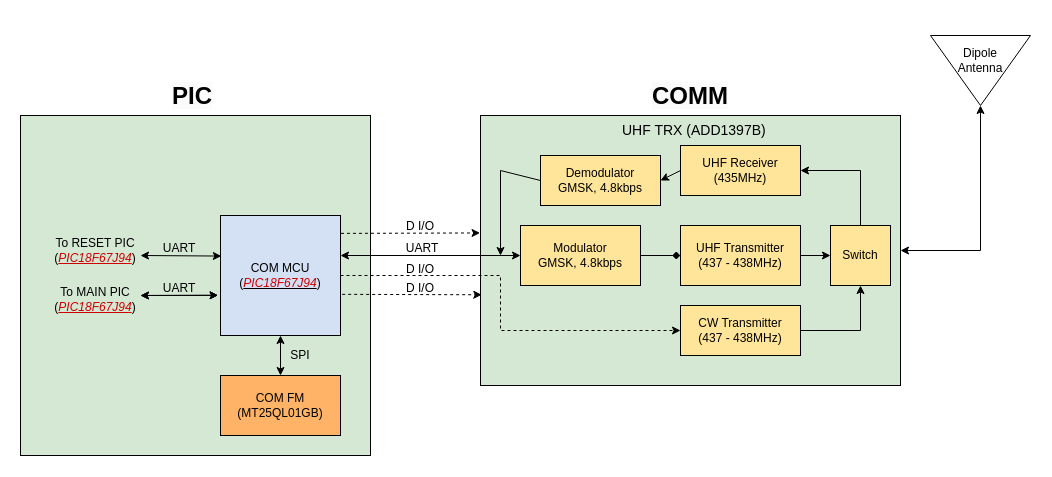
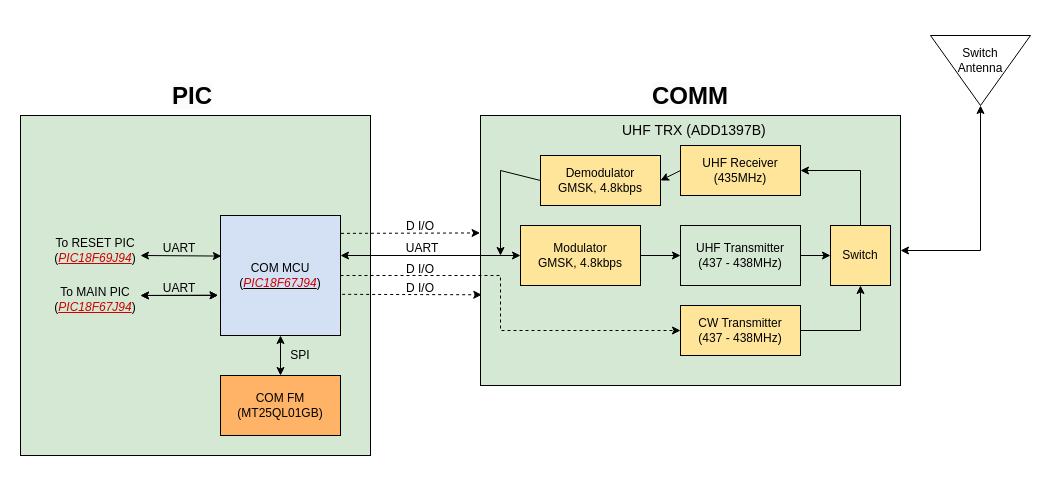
node "Dipole Antenna": label "Dipole Antenna" -> "Switch Antenna"
node "To RESET PIC (PIC18F67J94)": label "To RESET PIC (PIC18F67J94)" -> "To RESET PIC (PIC18F69J94)"
edge "Modulator GMSK, 4.8kbps" -> "UHF Transmitter (437 - 438MHz)": arrowhead diamond -> classic
node "UHF Transmitter (437 - 438MHz)": fillcolor #ffe599 -> #d5e8d4
